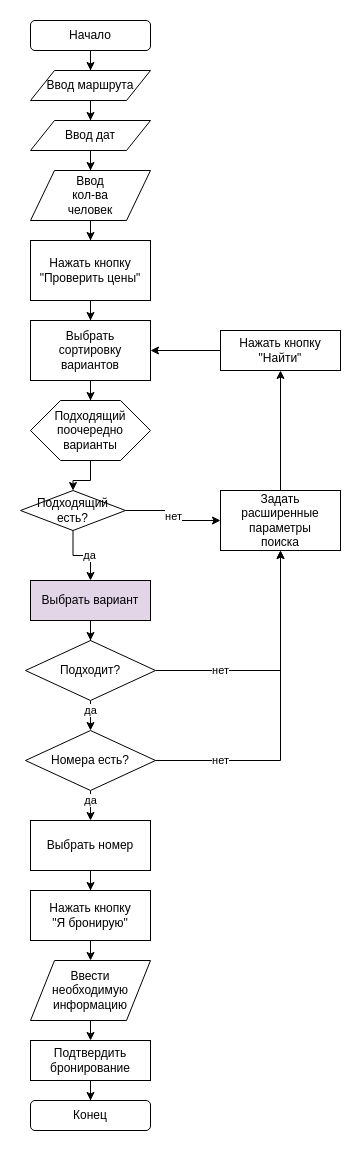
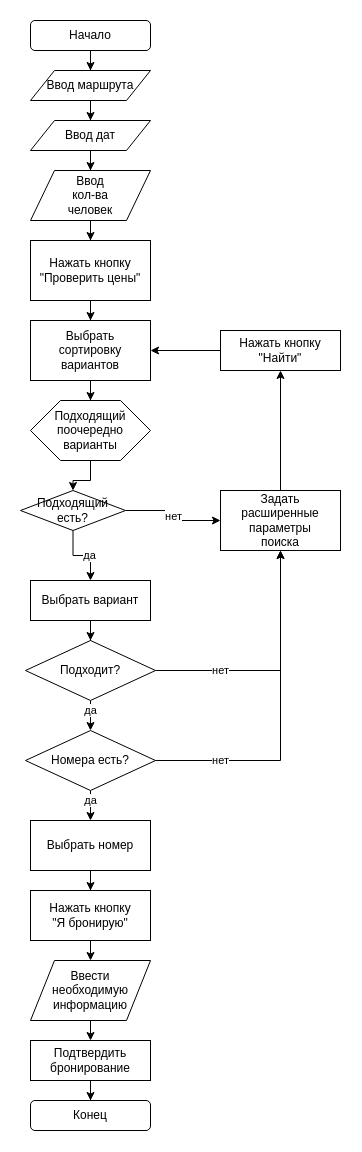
node "Выбрать вариант": fillcolor #e1d5e7 -> #ffffff
